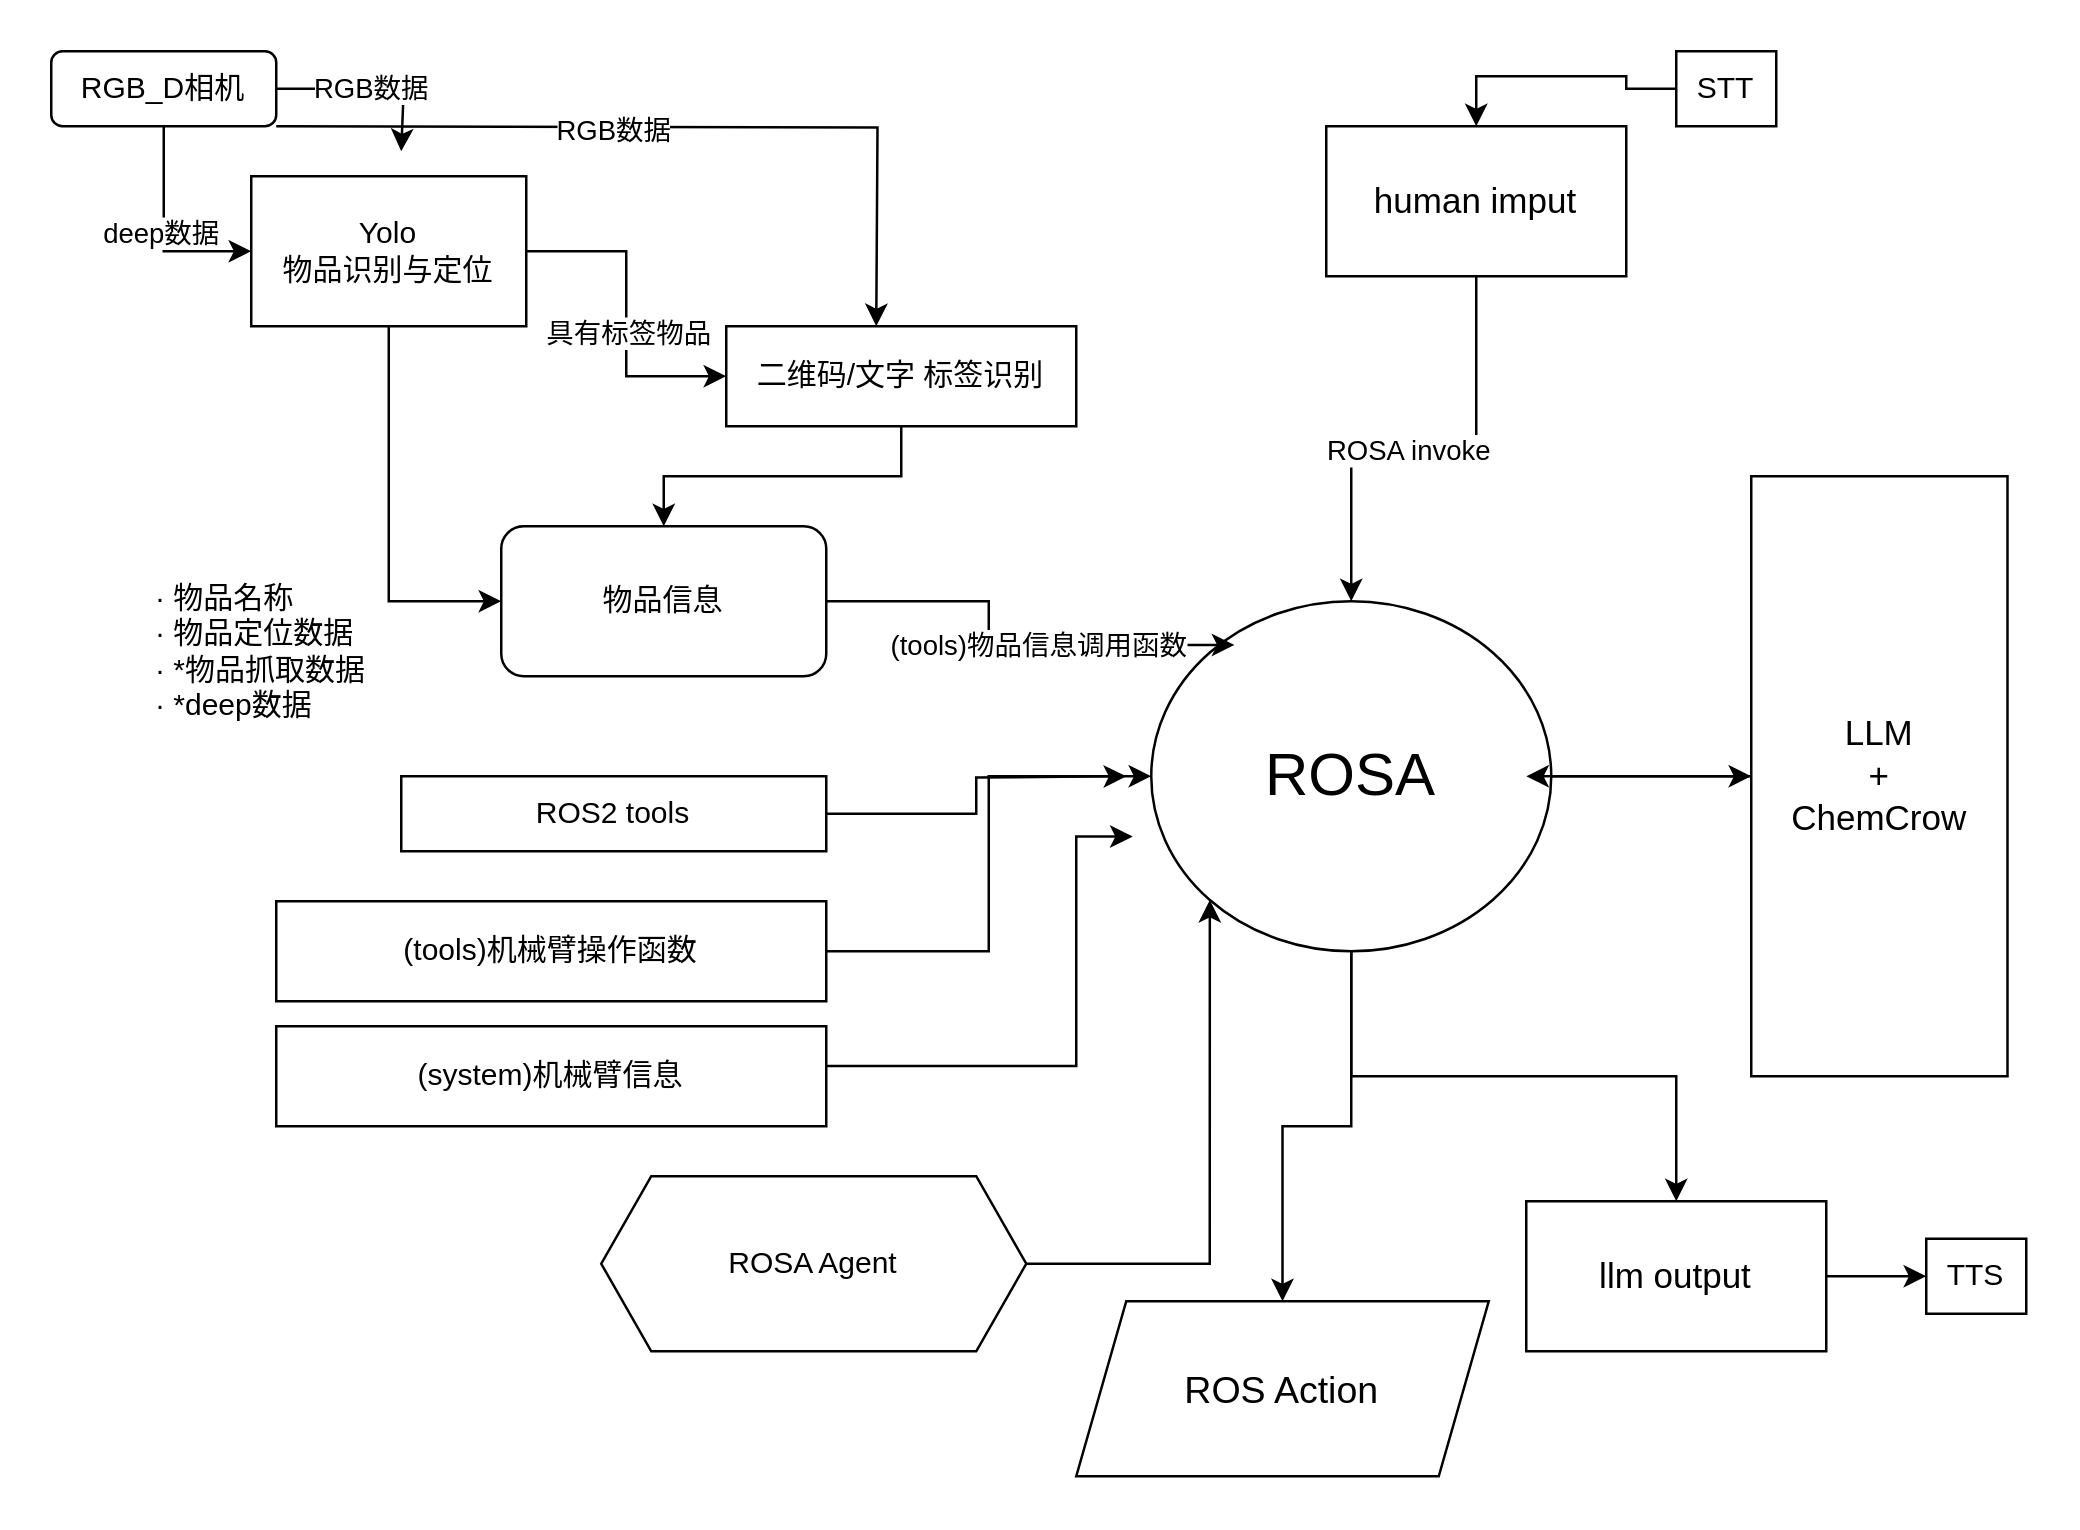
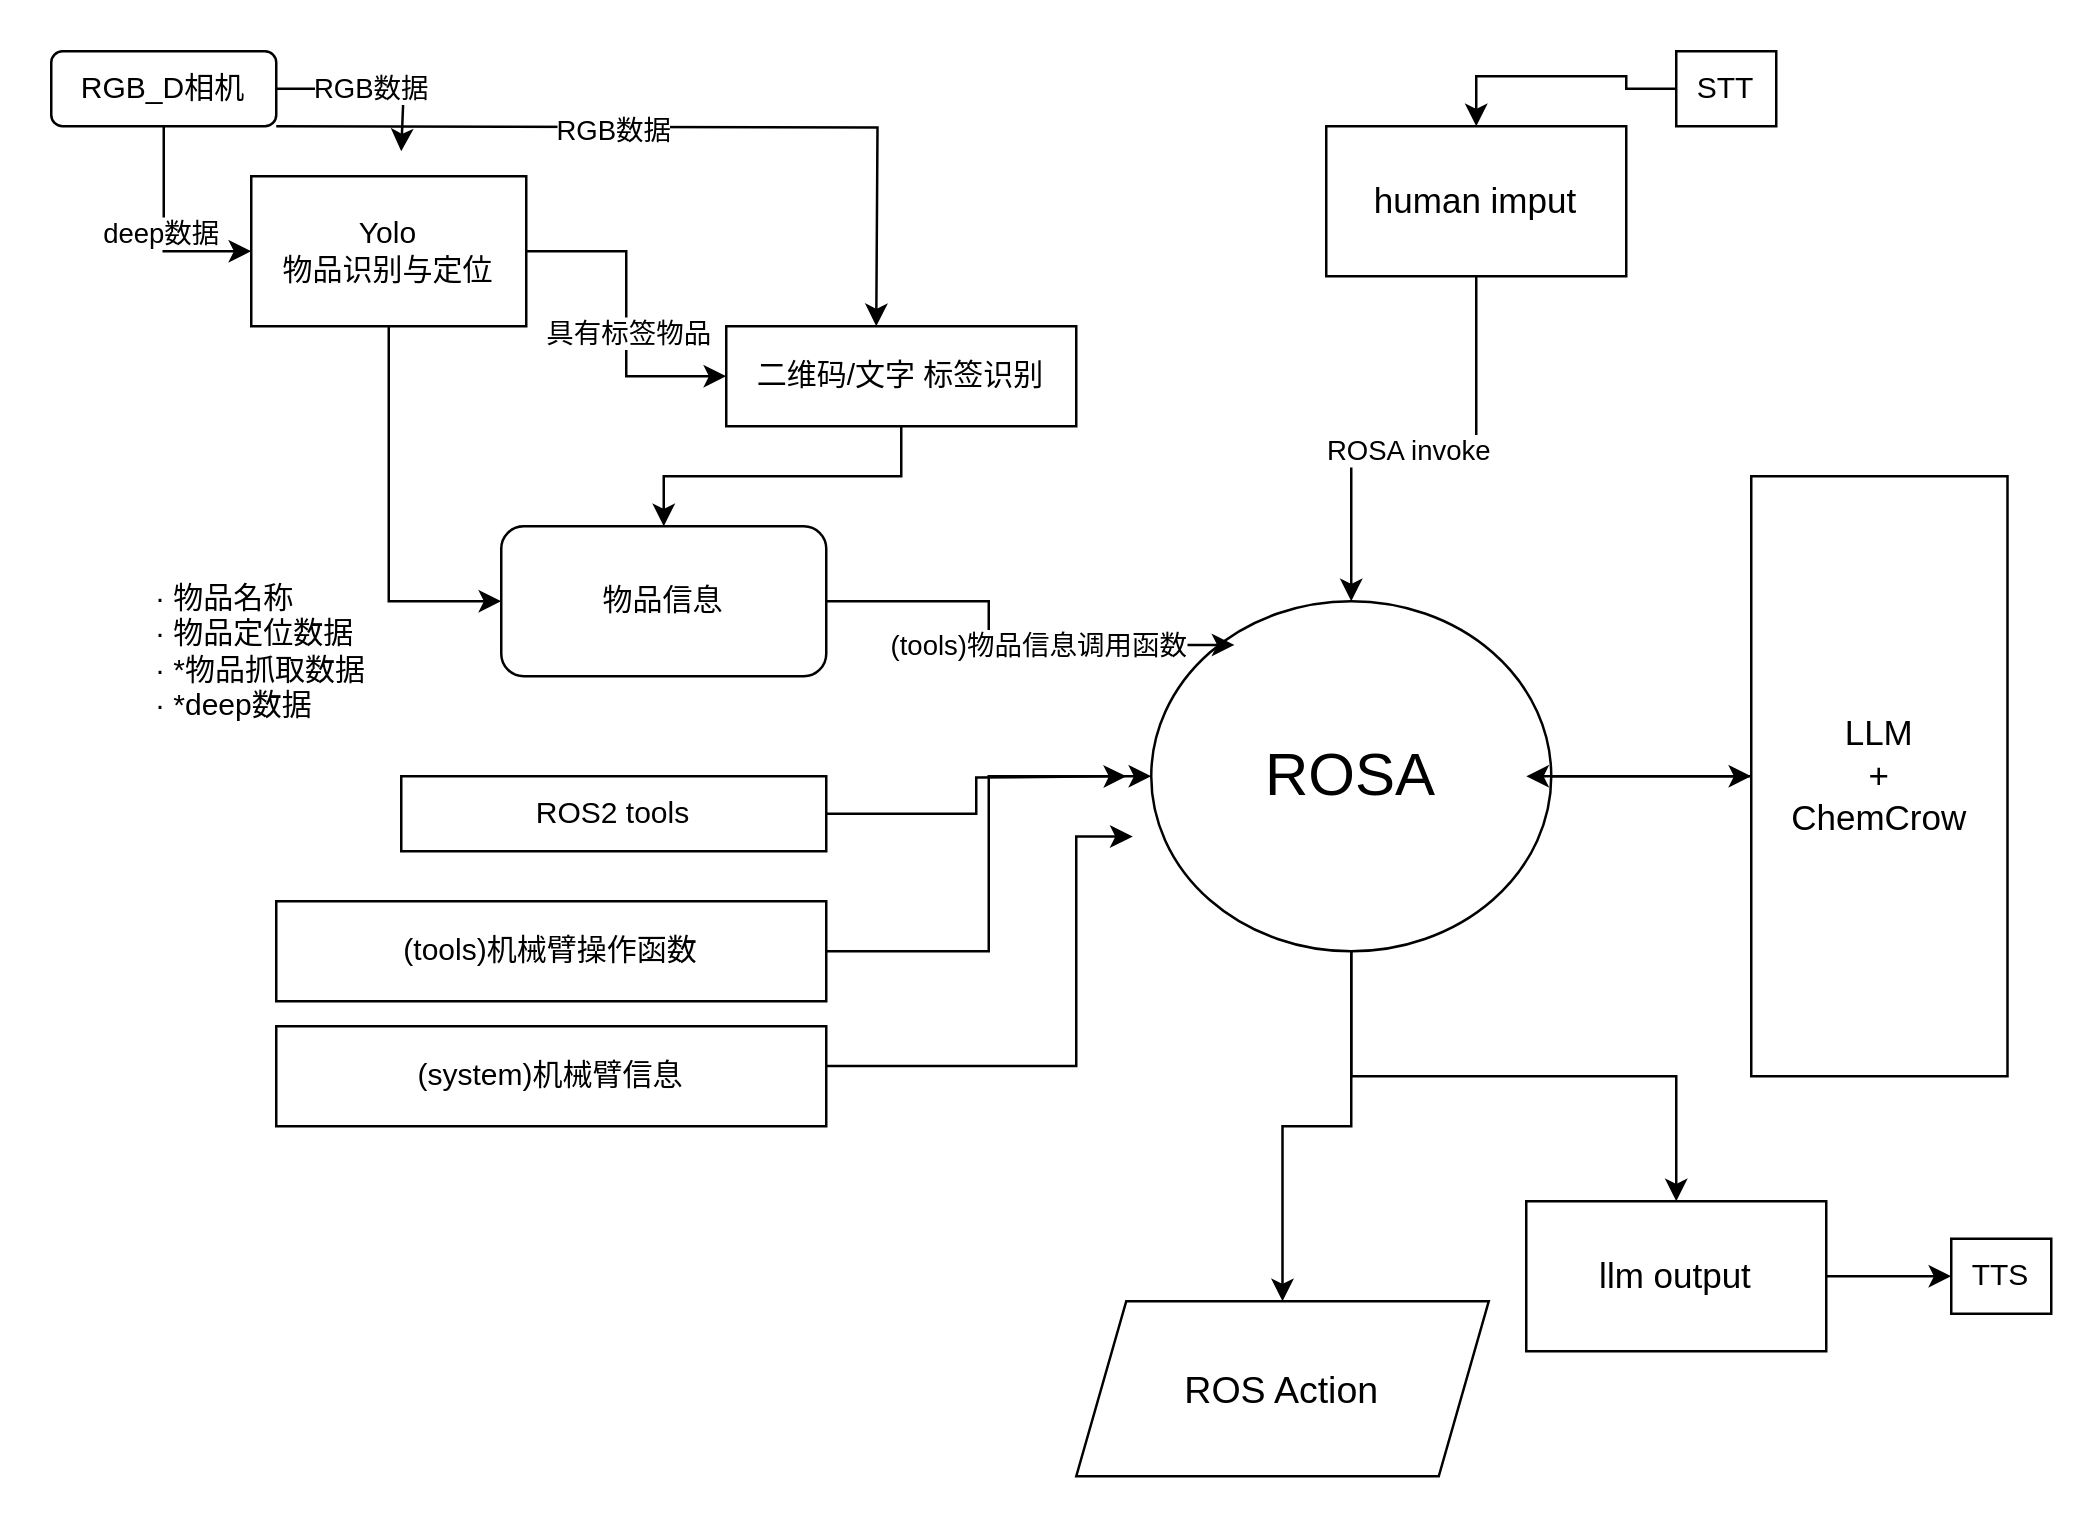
edge "ROSA Agent" -> "ROSA": removed
node "ROSA Agent": removed
node "TTS": moved (1976, 1276) -> (2001, 1276)
